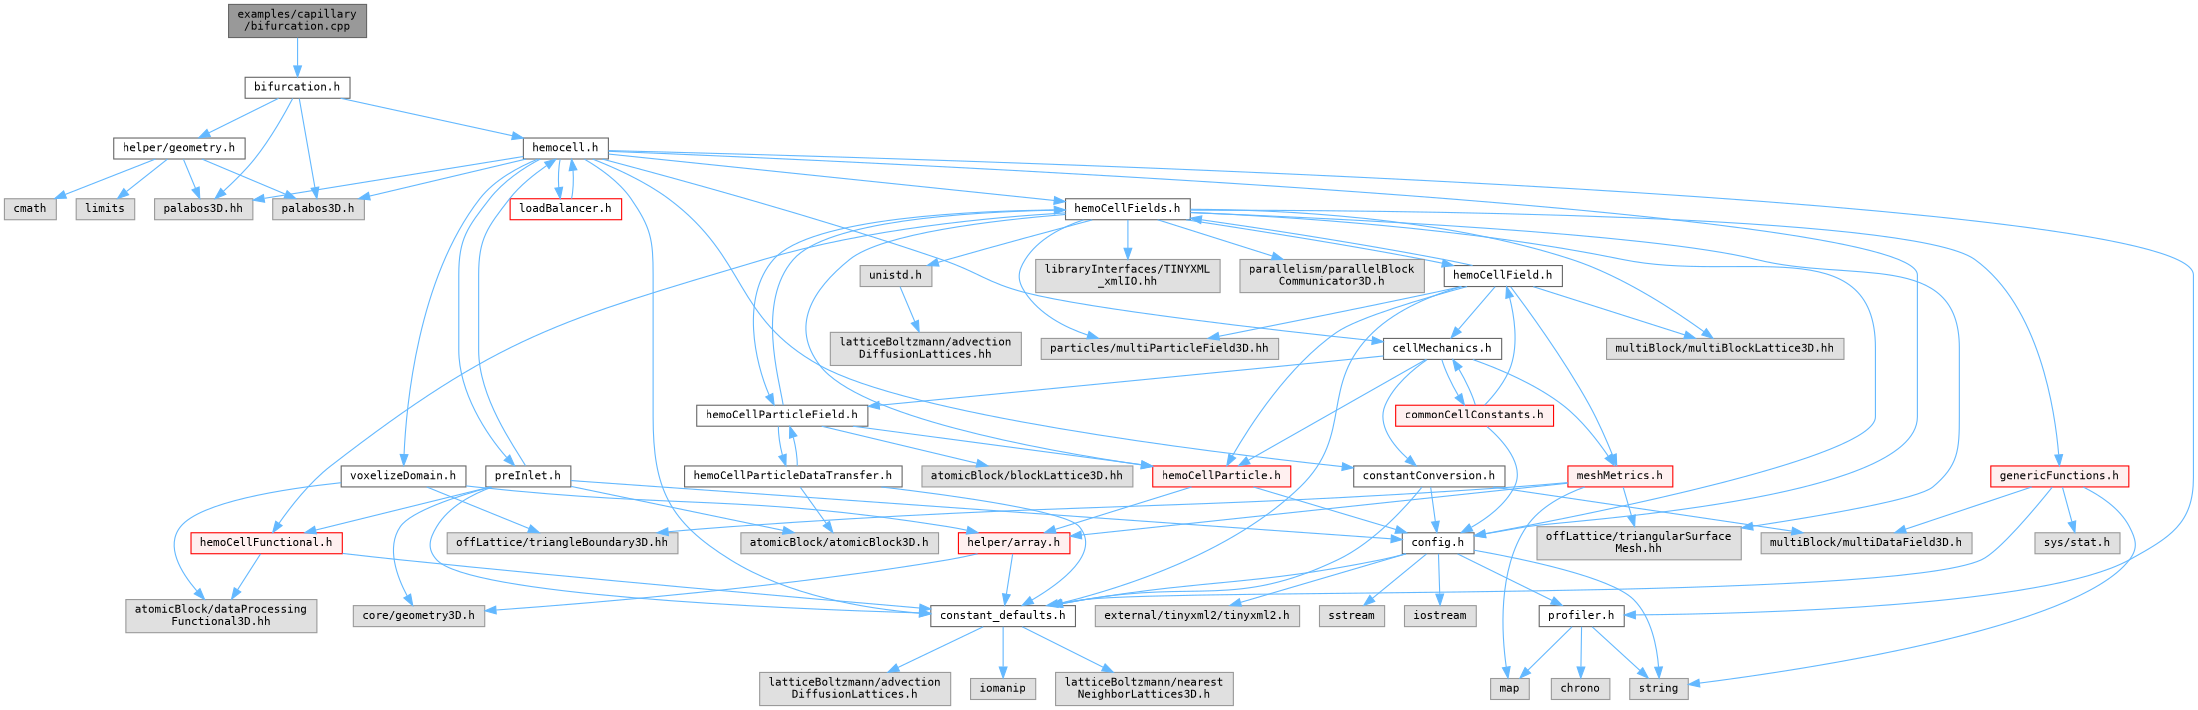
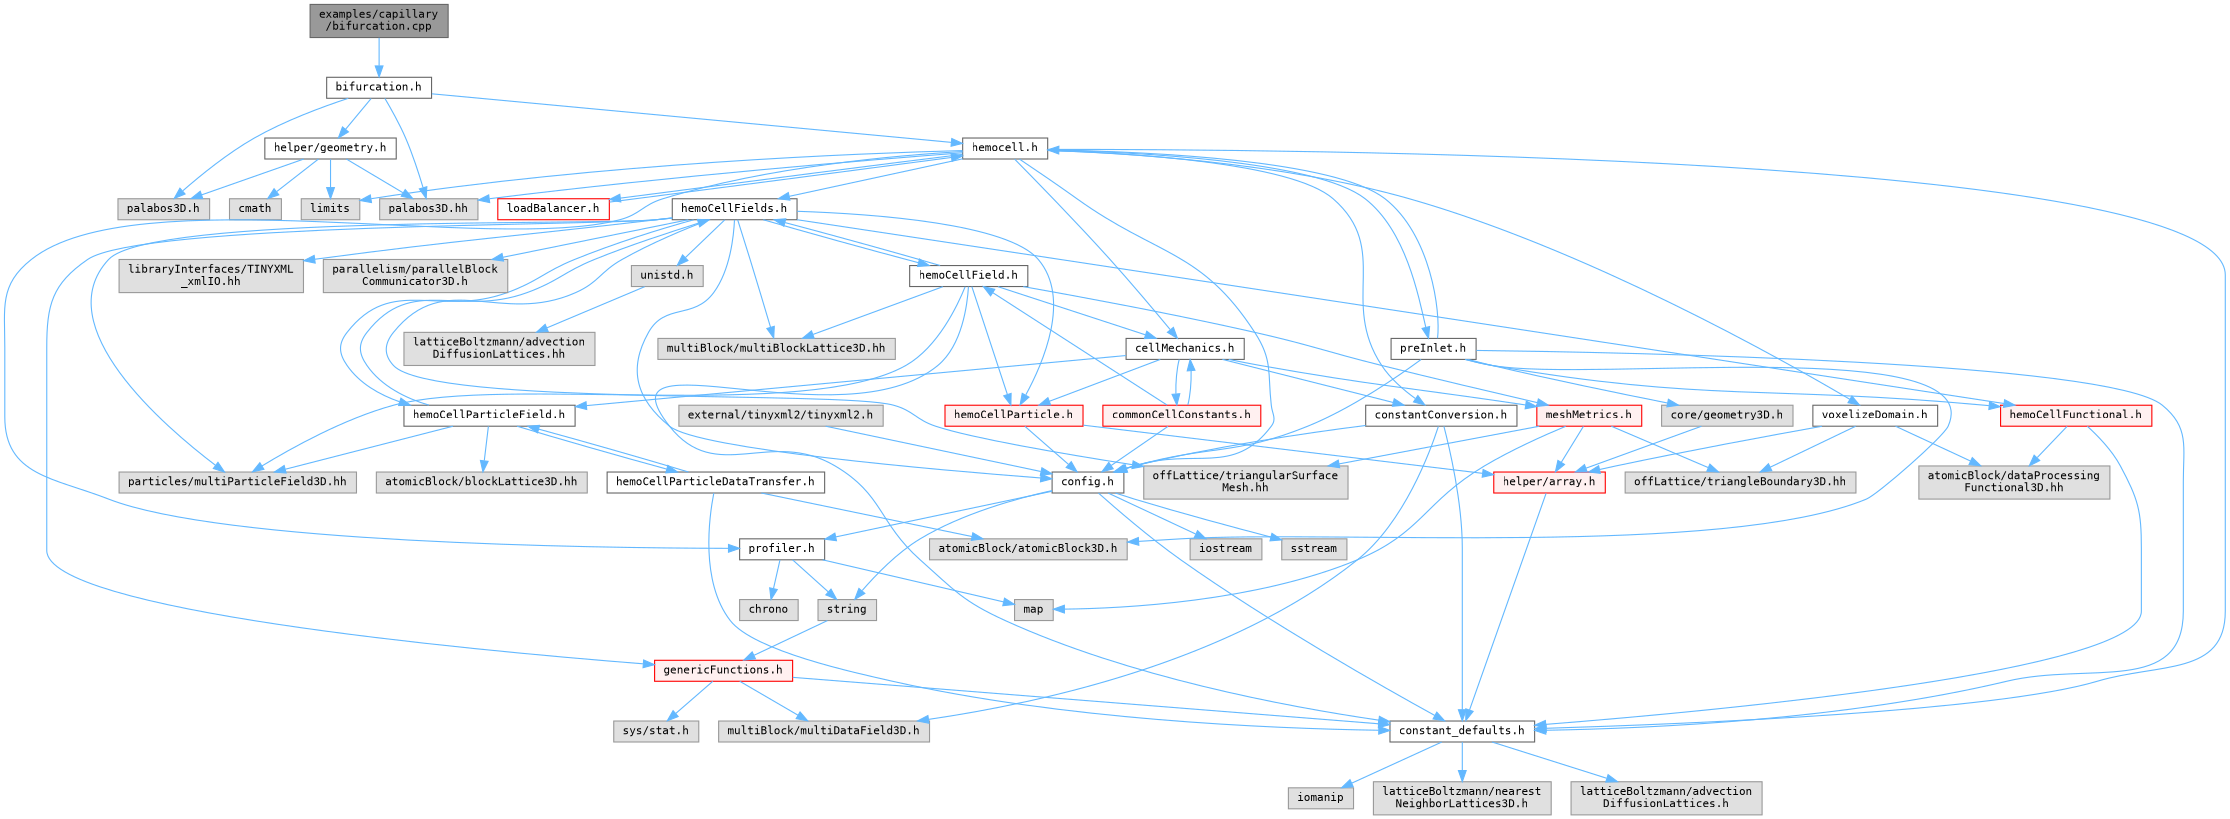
edge "hemocell.h" -> "palabos3D.h": now "hemocell.h" -> "limits"
edge "hemoCellParticleField.h" -> "hemoCellParticle.h": now "hemoCellParticleField.h" -> "particles/multiParticleField3D.hh"
edge "config.h" -> "external/tinyxml2/tinyxml2.h": reversed
edge "helper/array.h" -> "core/geometry3D.h": reversed
edge "genericFunctions.h" -> "string": reversed
